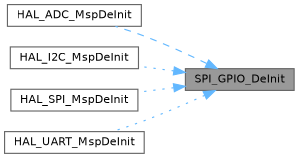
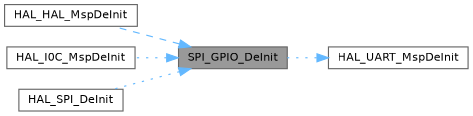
node "HAL_ADC_MspDeInit": label "HAL_ADC_MspDeInit" -> "HAL_HAL_MspDeInit"
node "HAL_I2C_MspDeInit": label "HAL_I2C_MspDeInit" -> "HAL_I0C_MspDeInit"
node "HAL_SPI_MspDeInit": label "HAL_SPI_MspDeInit" -> "HAL_SPI_DeInit"
edge "HAL_UART_MspDeInit" -> "SPI_GPIO_DeInit": reversed
